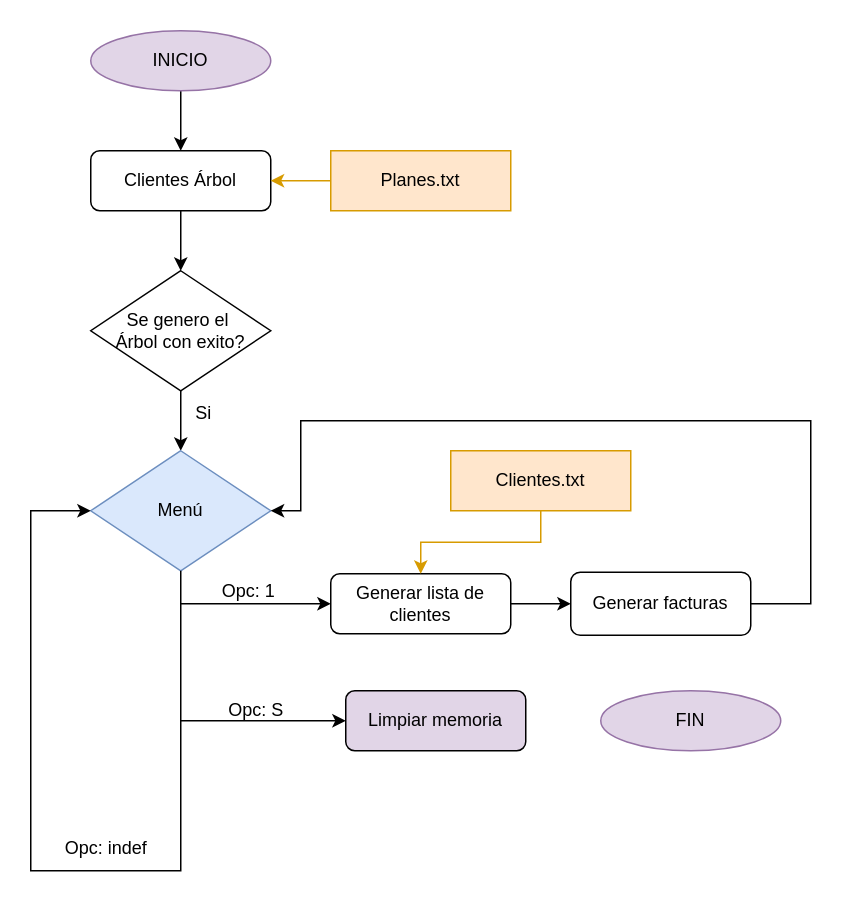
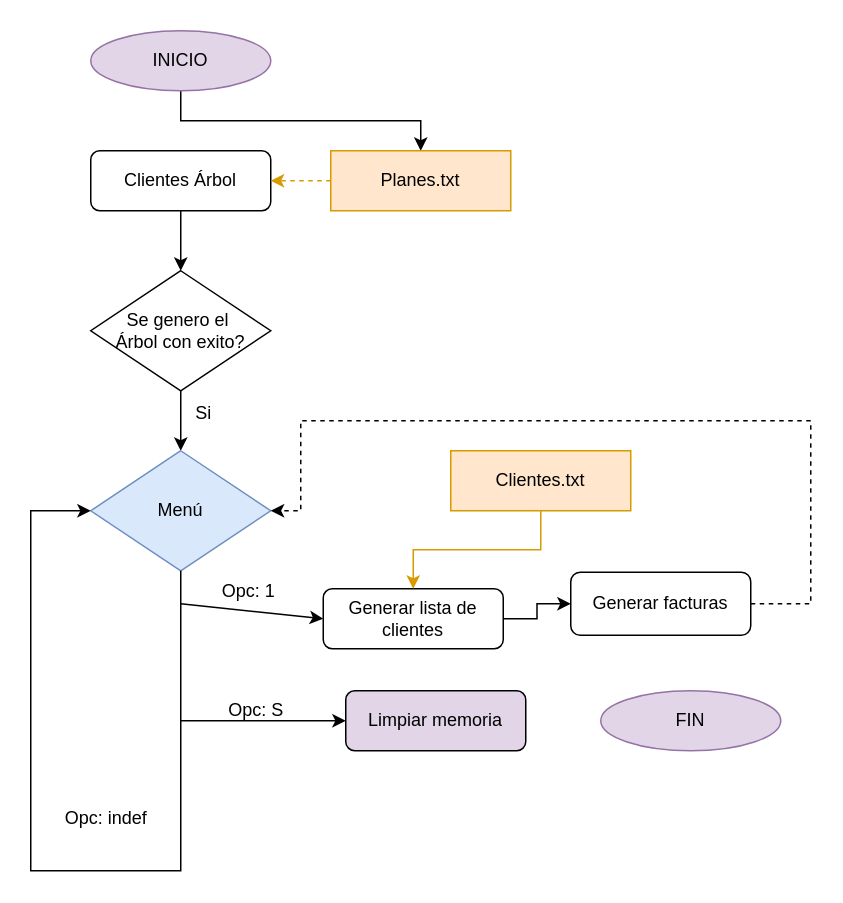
edge "INICIO" -> "Clientes Árbol": now "INICIO" -> "Planes.txt"
edge "Planes.txt" -> "Clientes Árbol": style solid -> dashed
edge "Generar facturas" -> "Menú": style solid -> dashed
node "Generar lista de clientes": moved (421, 604) -> (413, 619)
node "Opc: indef": moved (106, 848) -> (106, 818)
